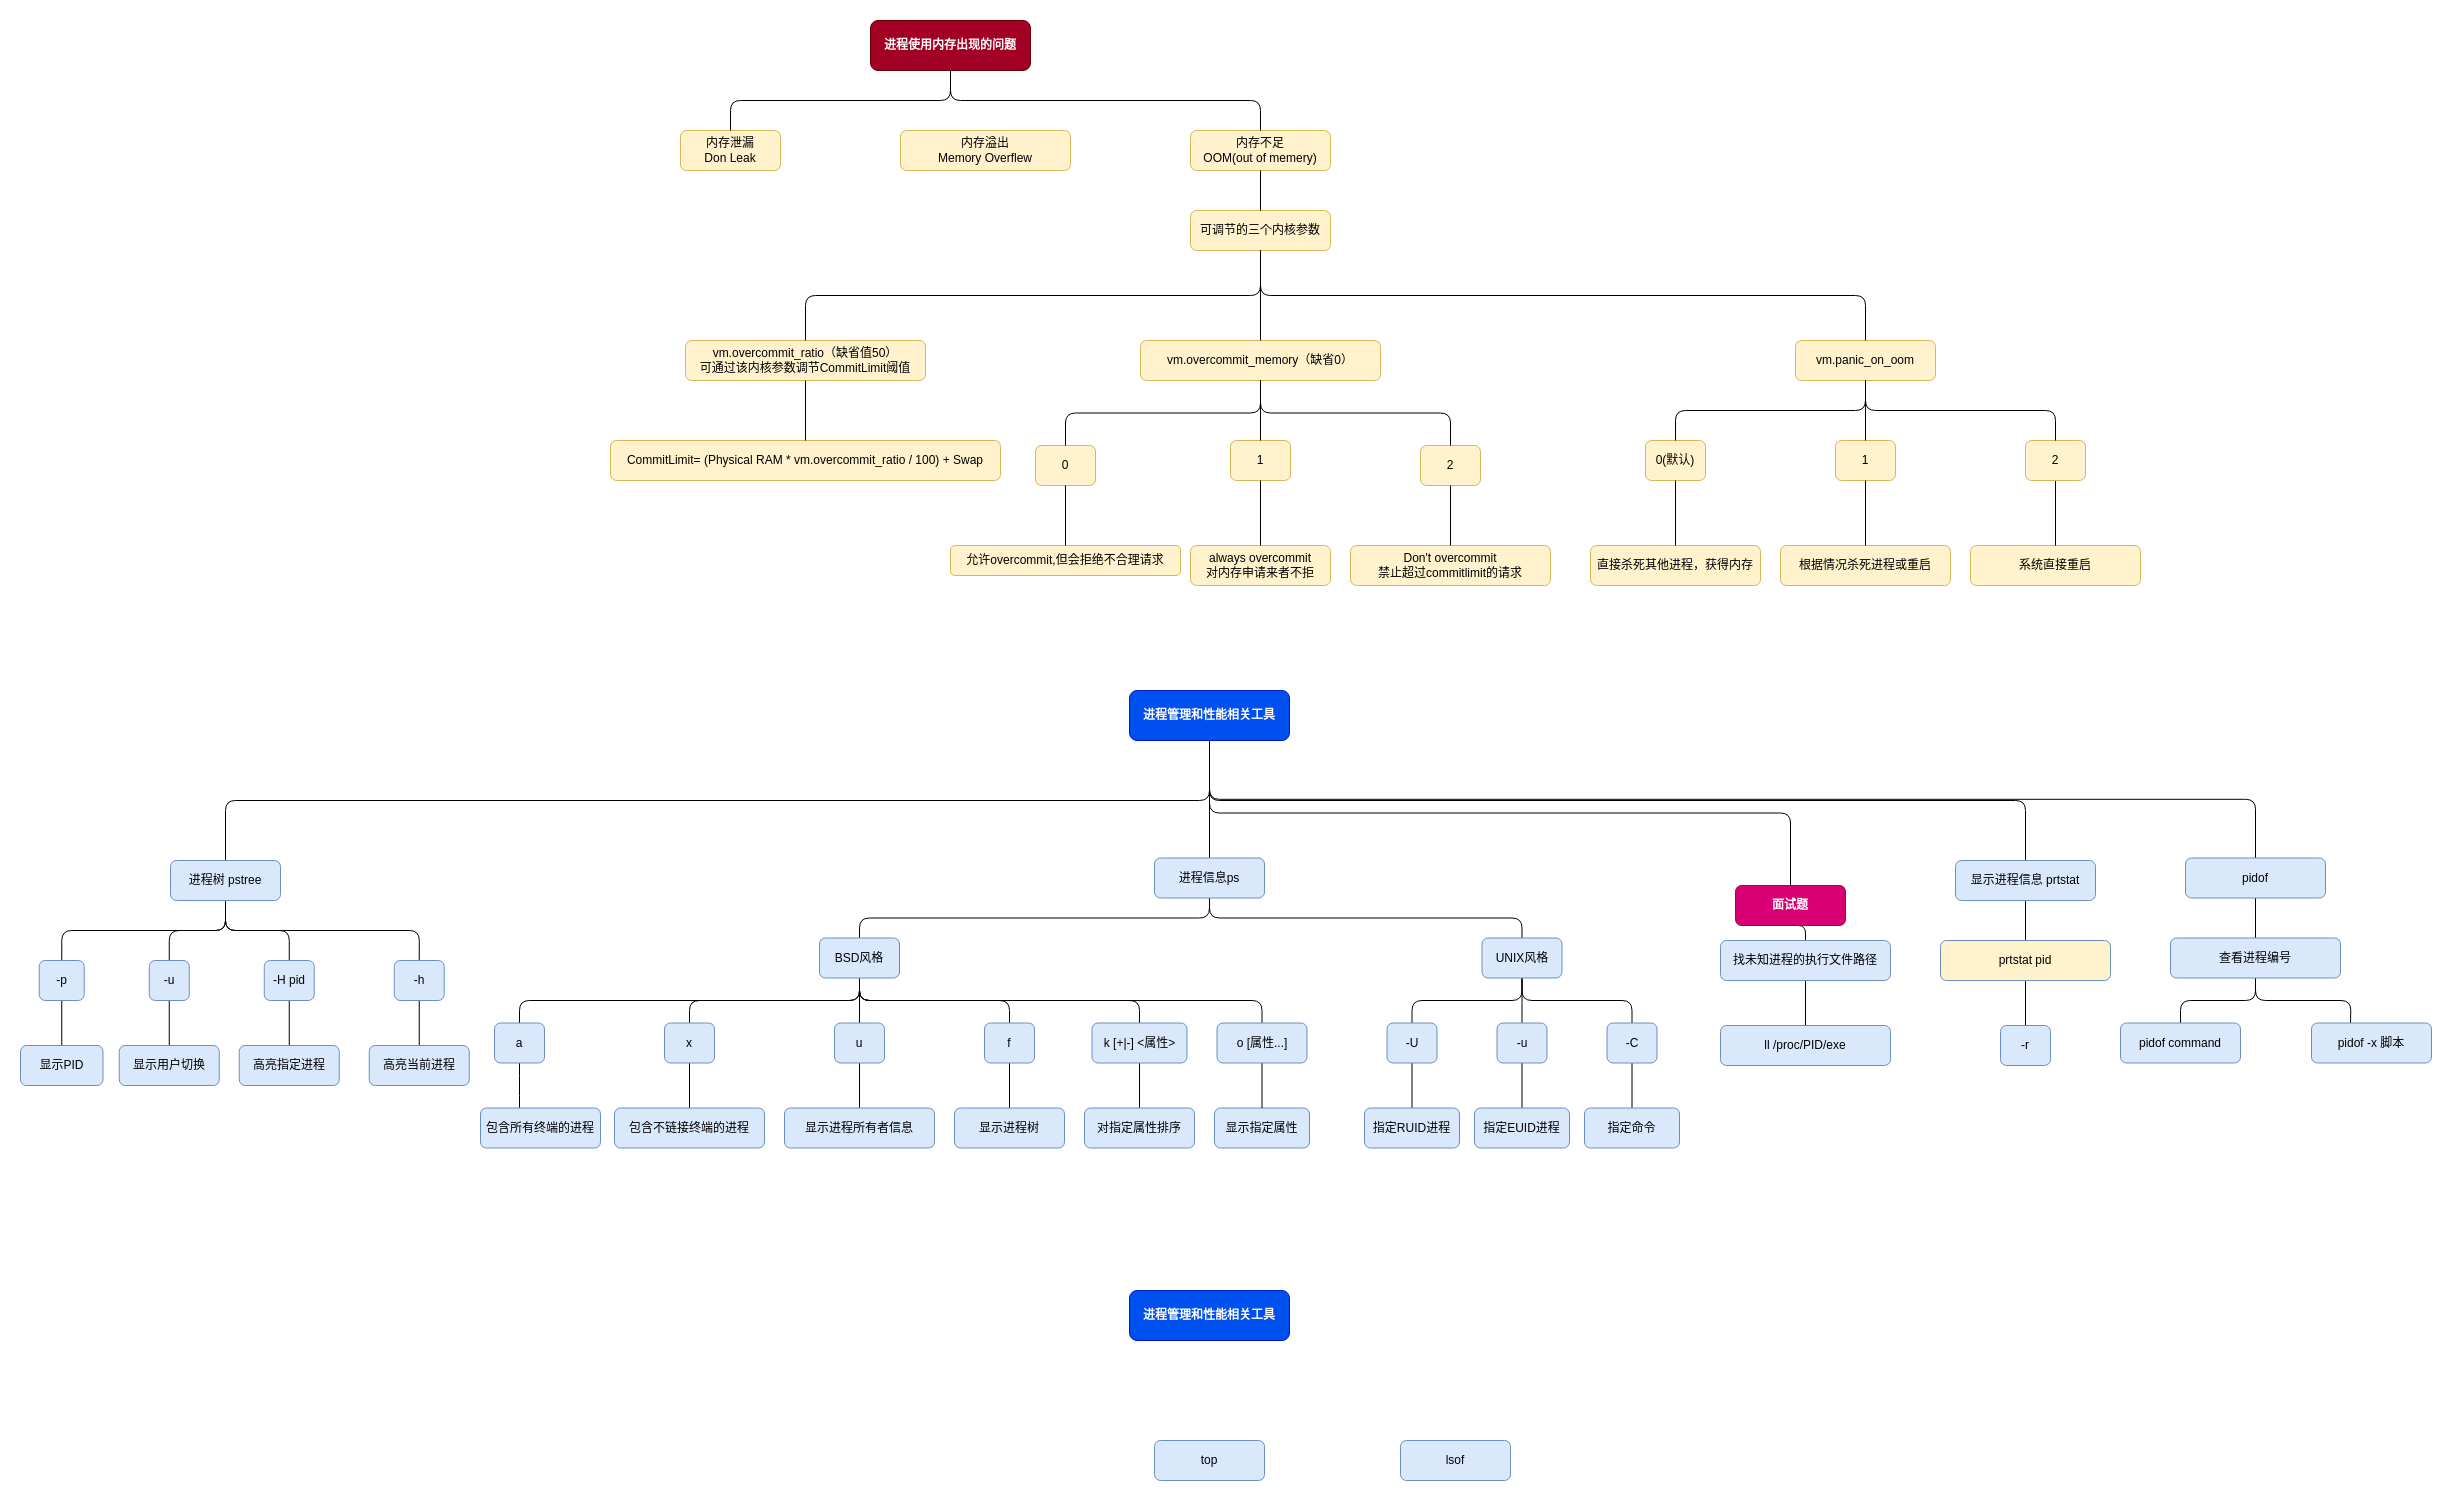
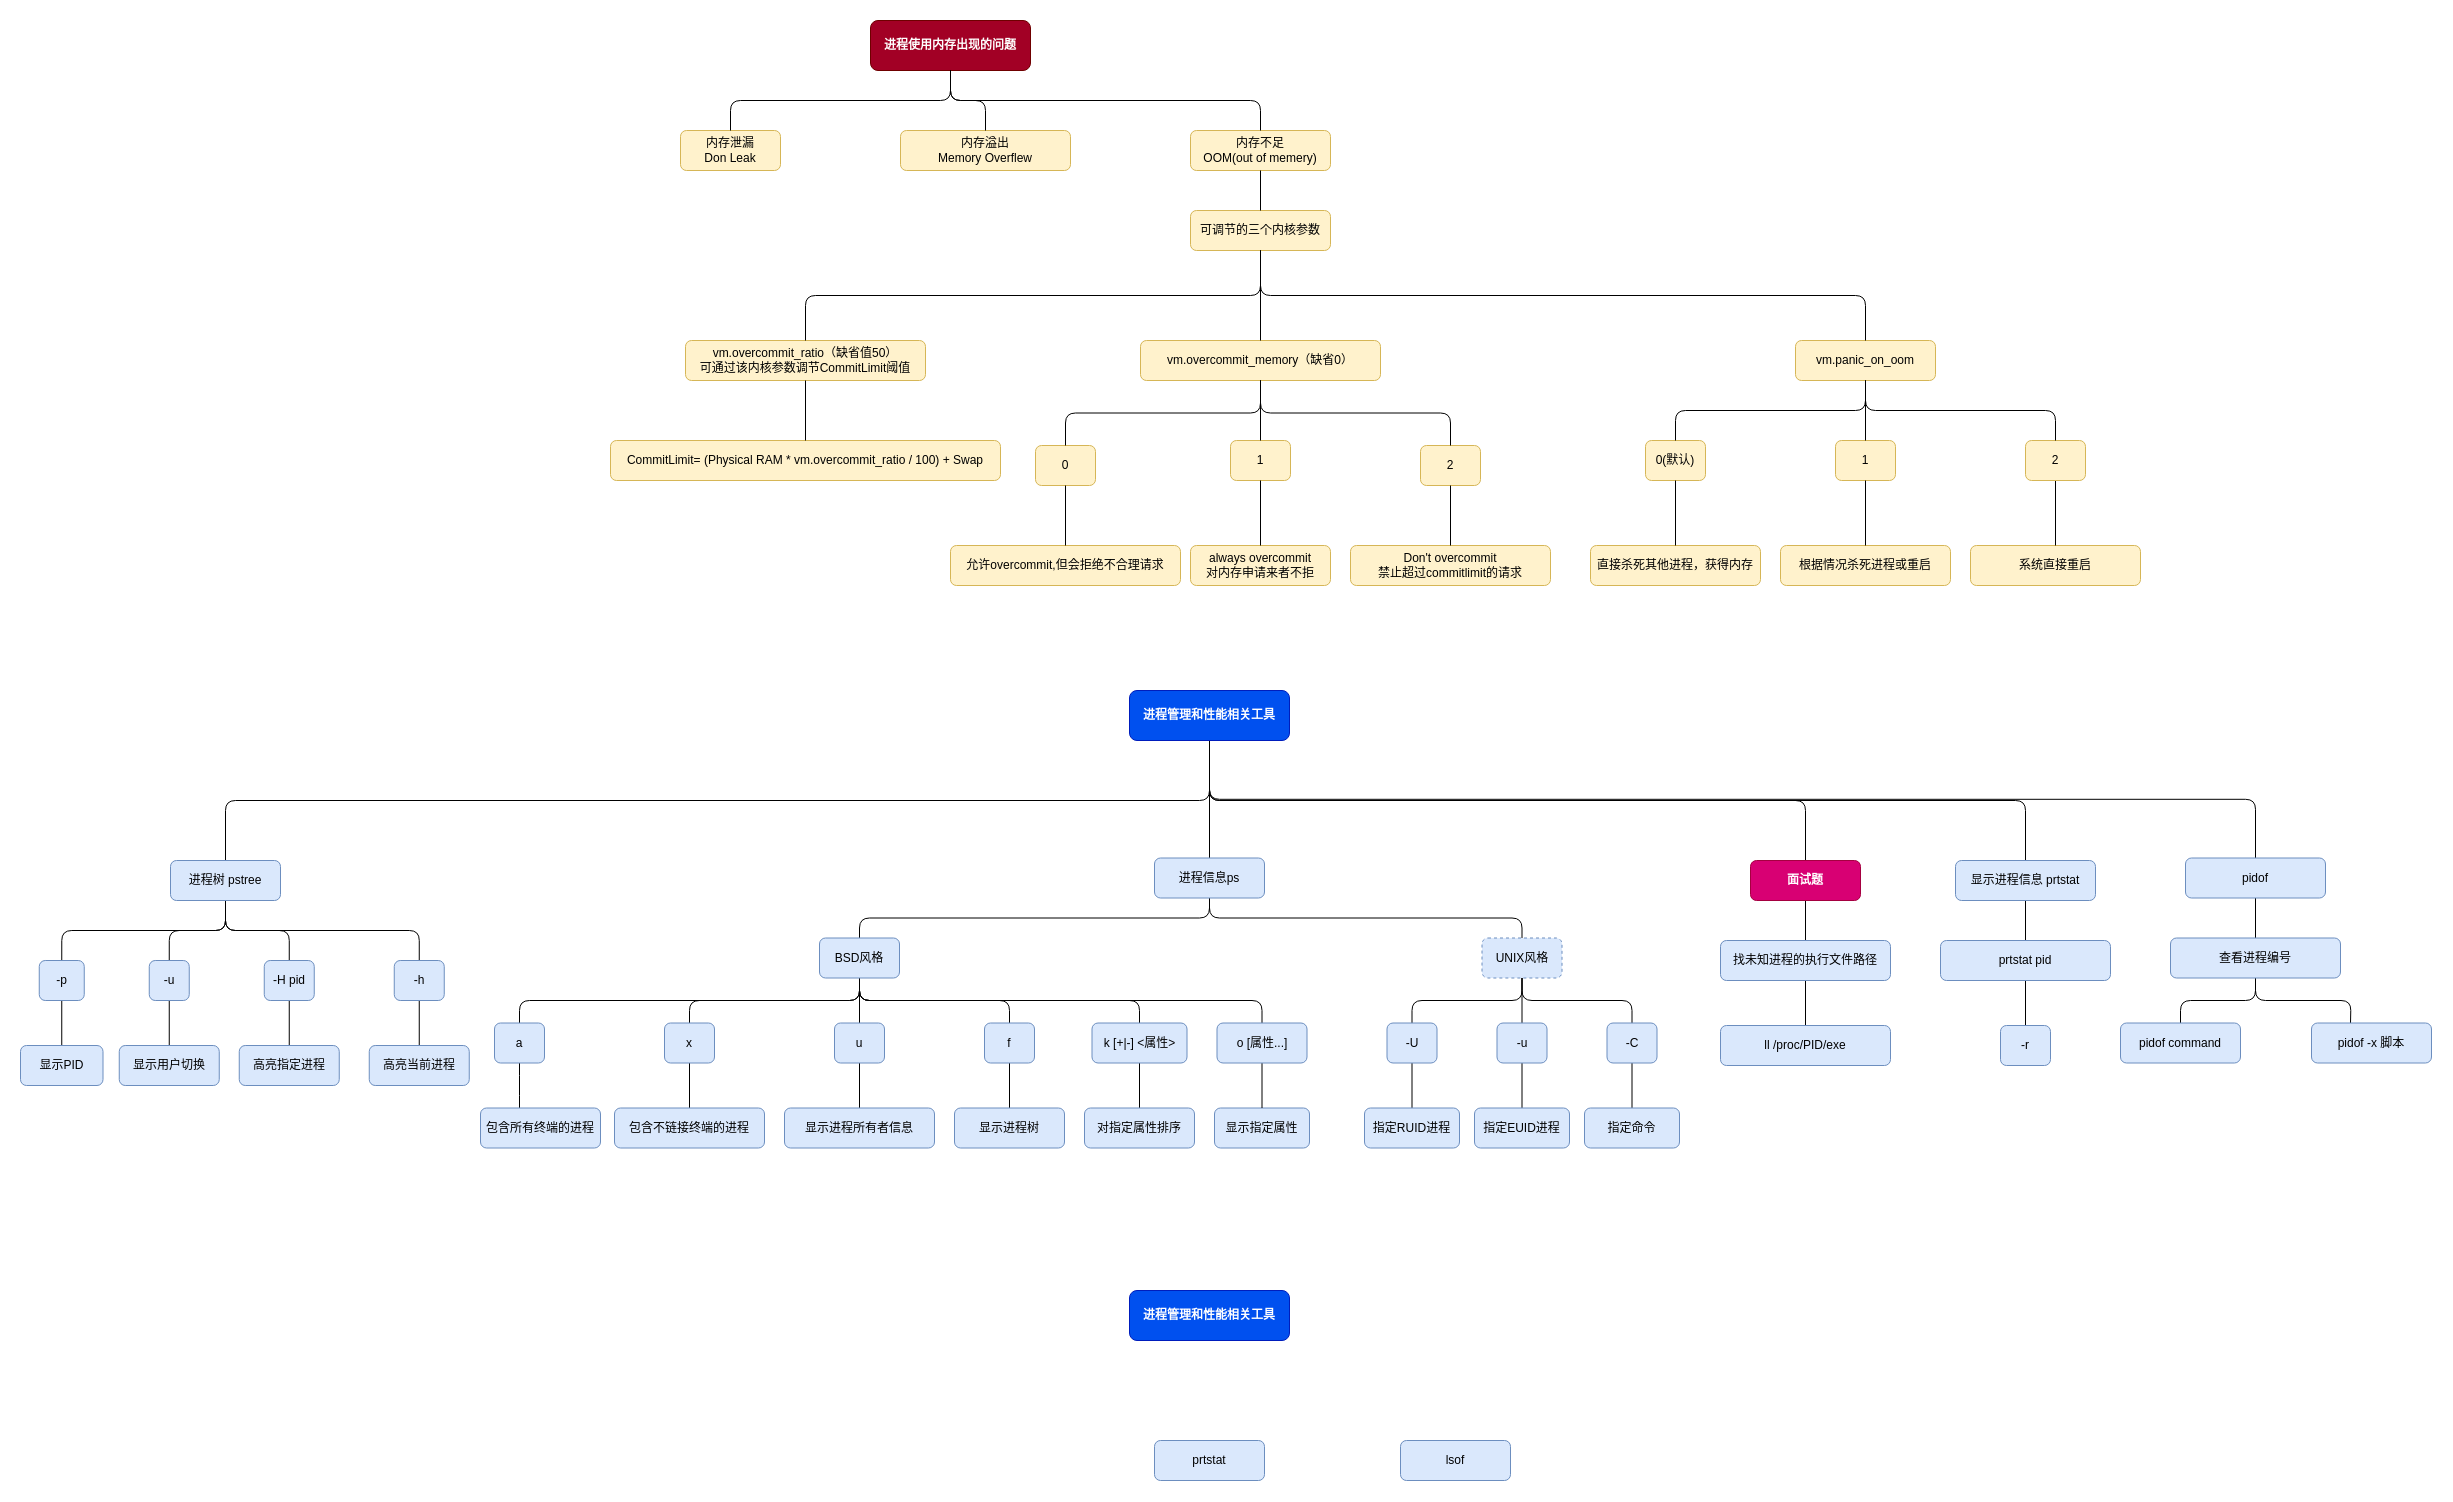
edge "进程使用内存出现的问题" -- "内存溢出 Memory Overflew": added
node "允许overcommit,但会拒绝不合理请求": size 230x30 -> 230x40
node "面试题": moved (1791, 906) -> (1806, 881)
node "UNIX风格": style solid -> dashed
node "prtstat pid": fillcolor #fff2cc -> #dae8fc
node "top": label "top" -> "prtstat"
